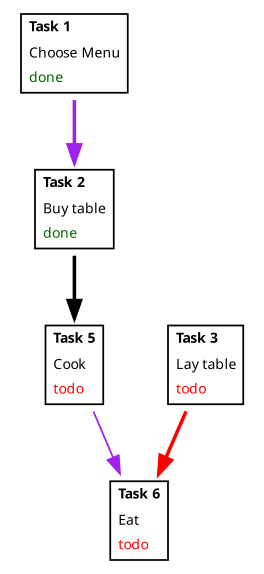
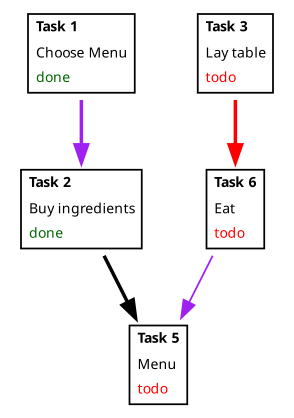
node "Task 2": text "Buy table" -> "Buy ingredients"
node "Task 5": text "Cook" -> "Menu"
edge "Task 5" -> "Task 6": reversed
